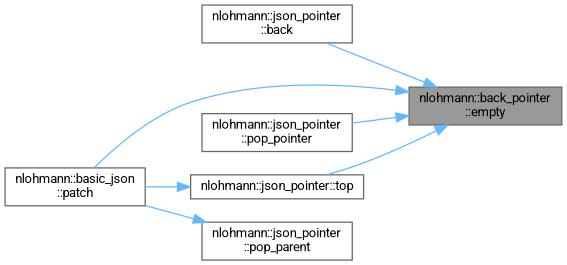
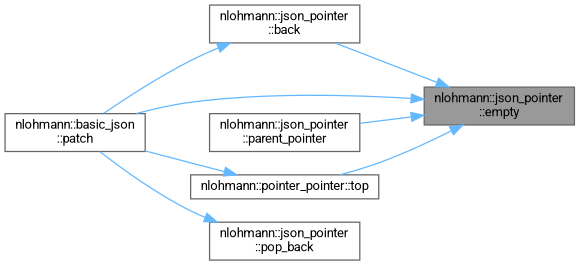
edge "nlohmann::basic_json ::patch" -> "nlohmann::json_pointer ::back": added
node "nlohmann::back_pointer ::empty": label "nlohmann::back_pointer ::empty" -> "nlohmann::json_pointer ::empty"
node "nlohmann::json_pointer ::pop_pointer": label "nlohmann::json_pointer ::pop_pointer" -> "nlohmann::json_pointer ::parent_pointer"
node "nlohmann::json_pointer::top": label "nlohmann::json_pointer::top" -> "nlohmann::pointer_pointer::top"
node "nlohmann::json_pointer ::pop_parent": label "nlohmann::json_pointer ::pop_parent" -> "nlohmann::json_pointer ::pop_back"
